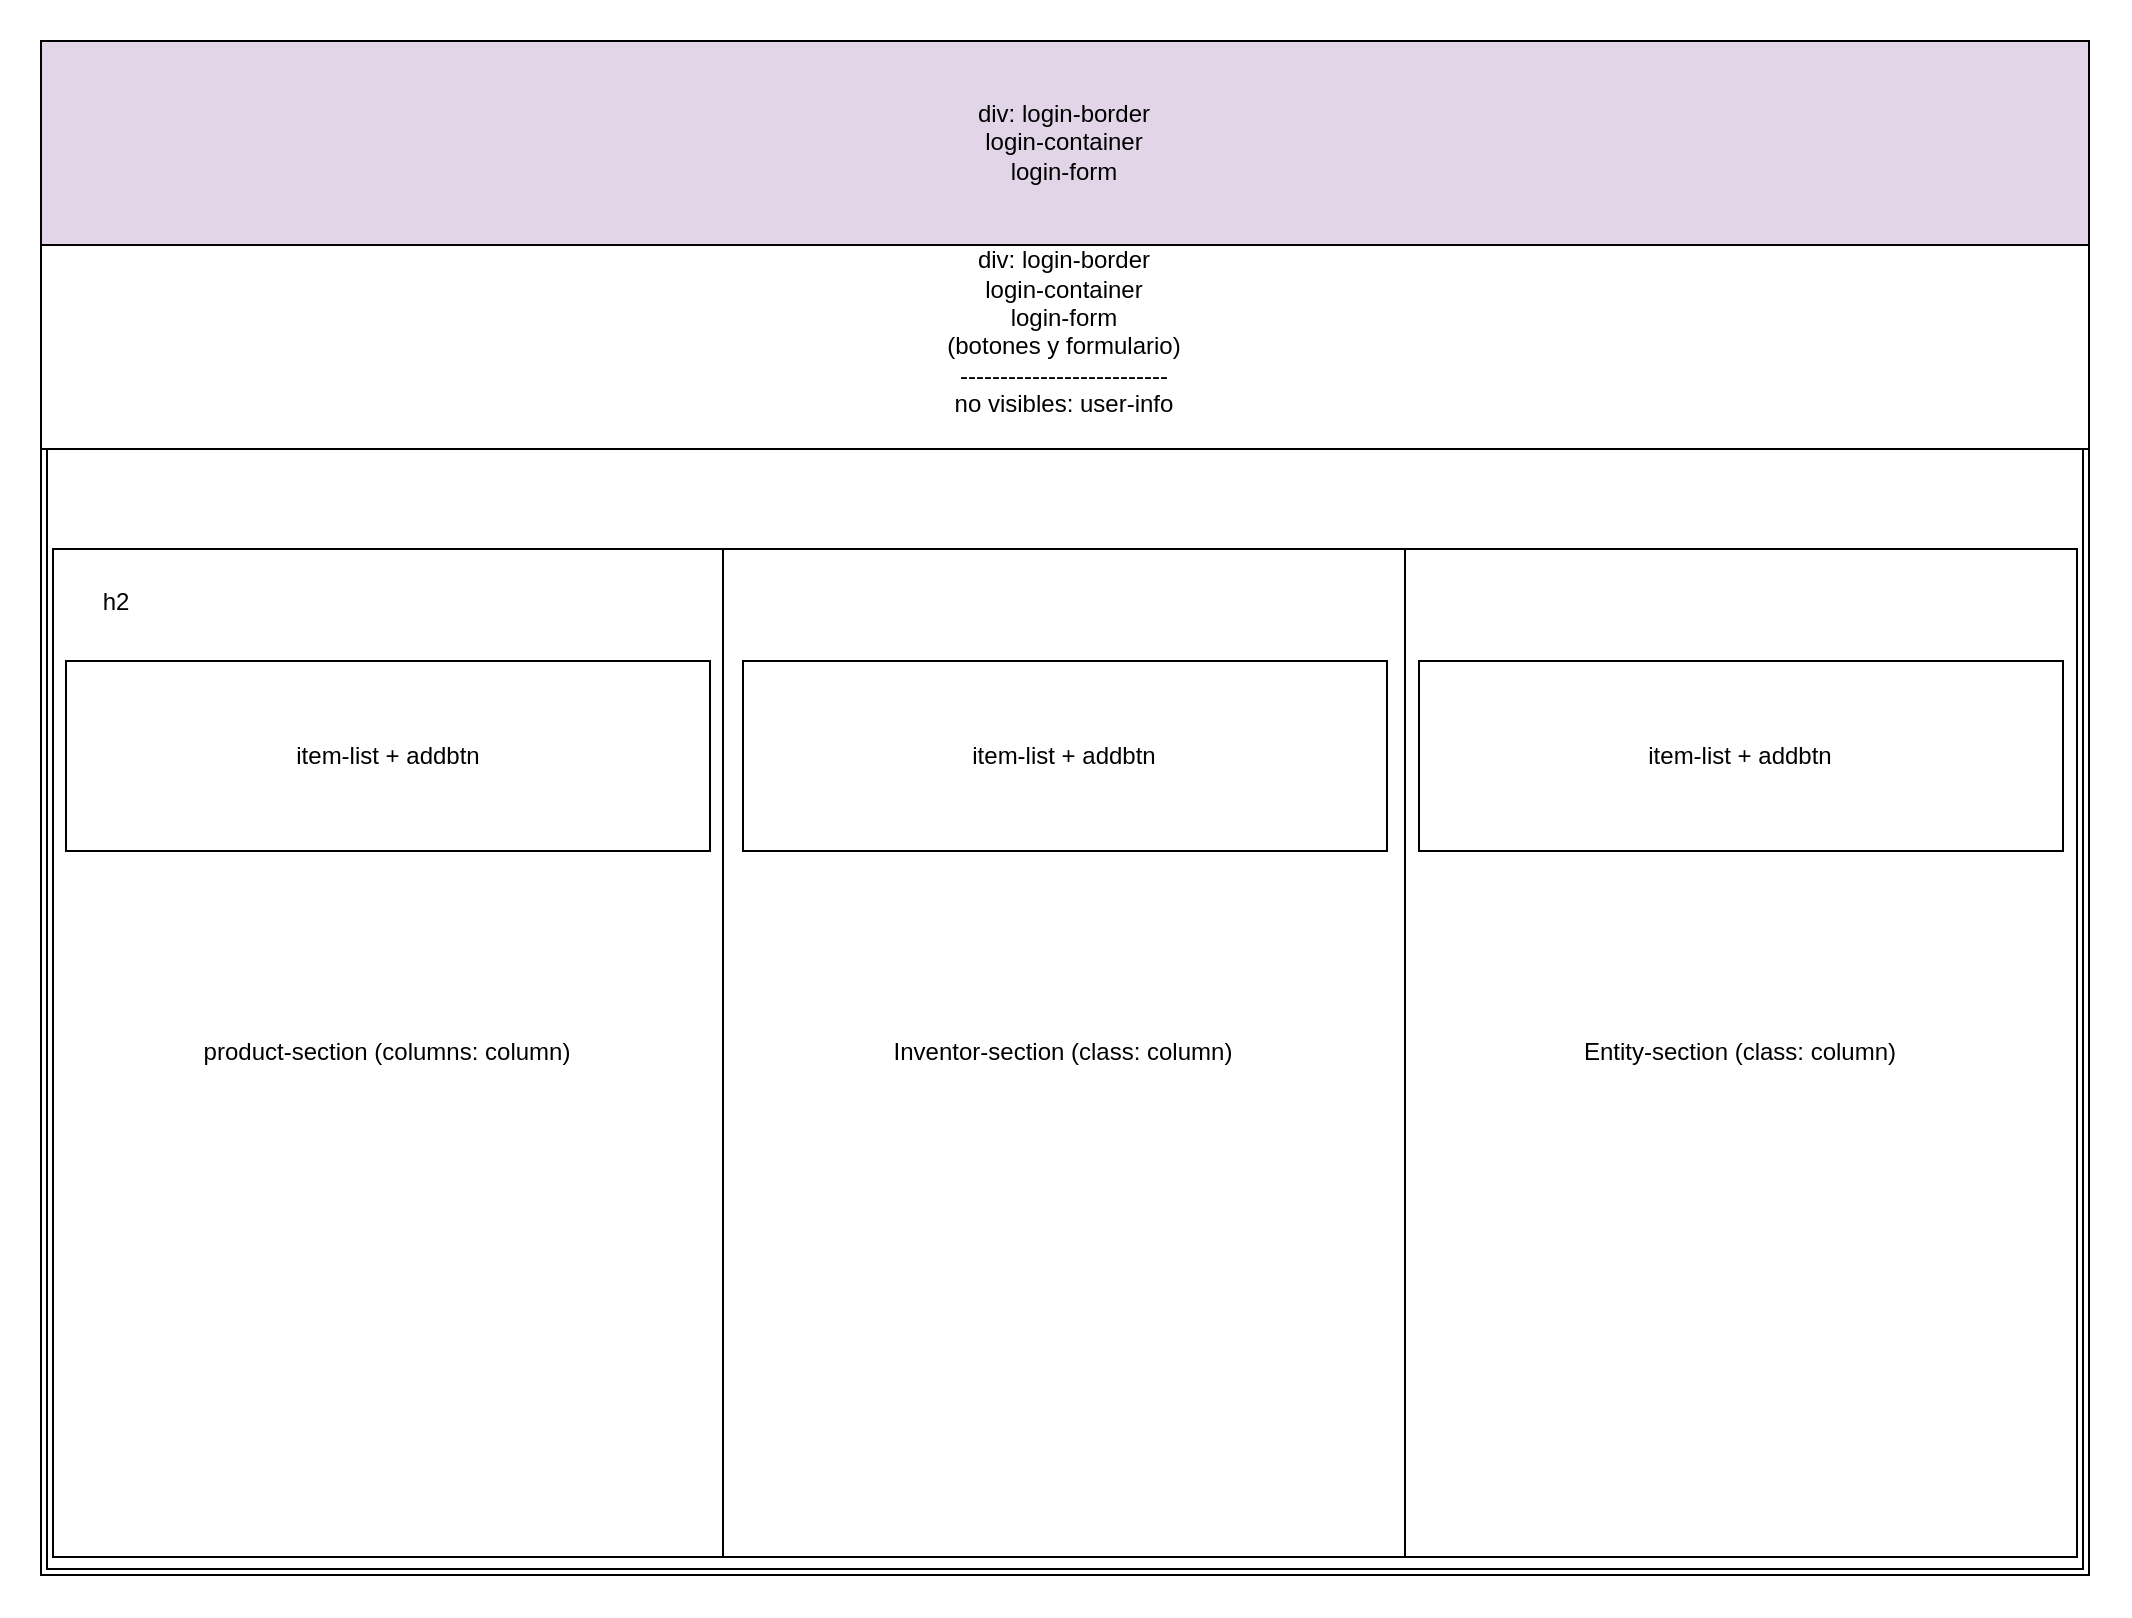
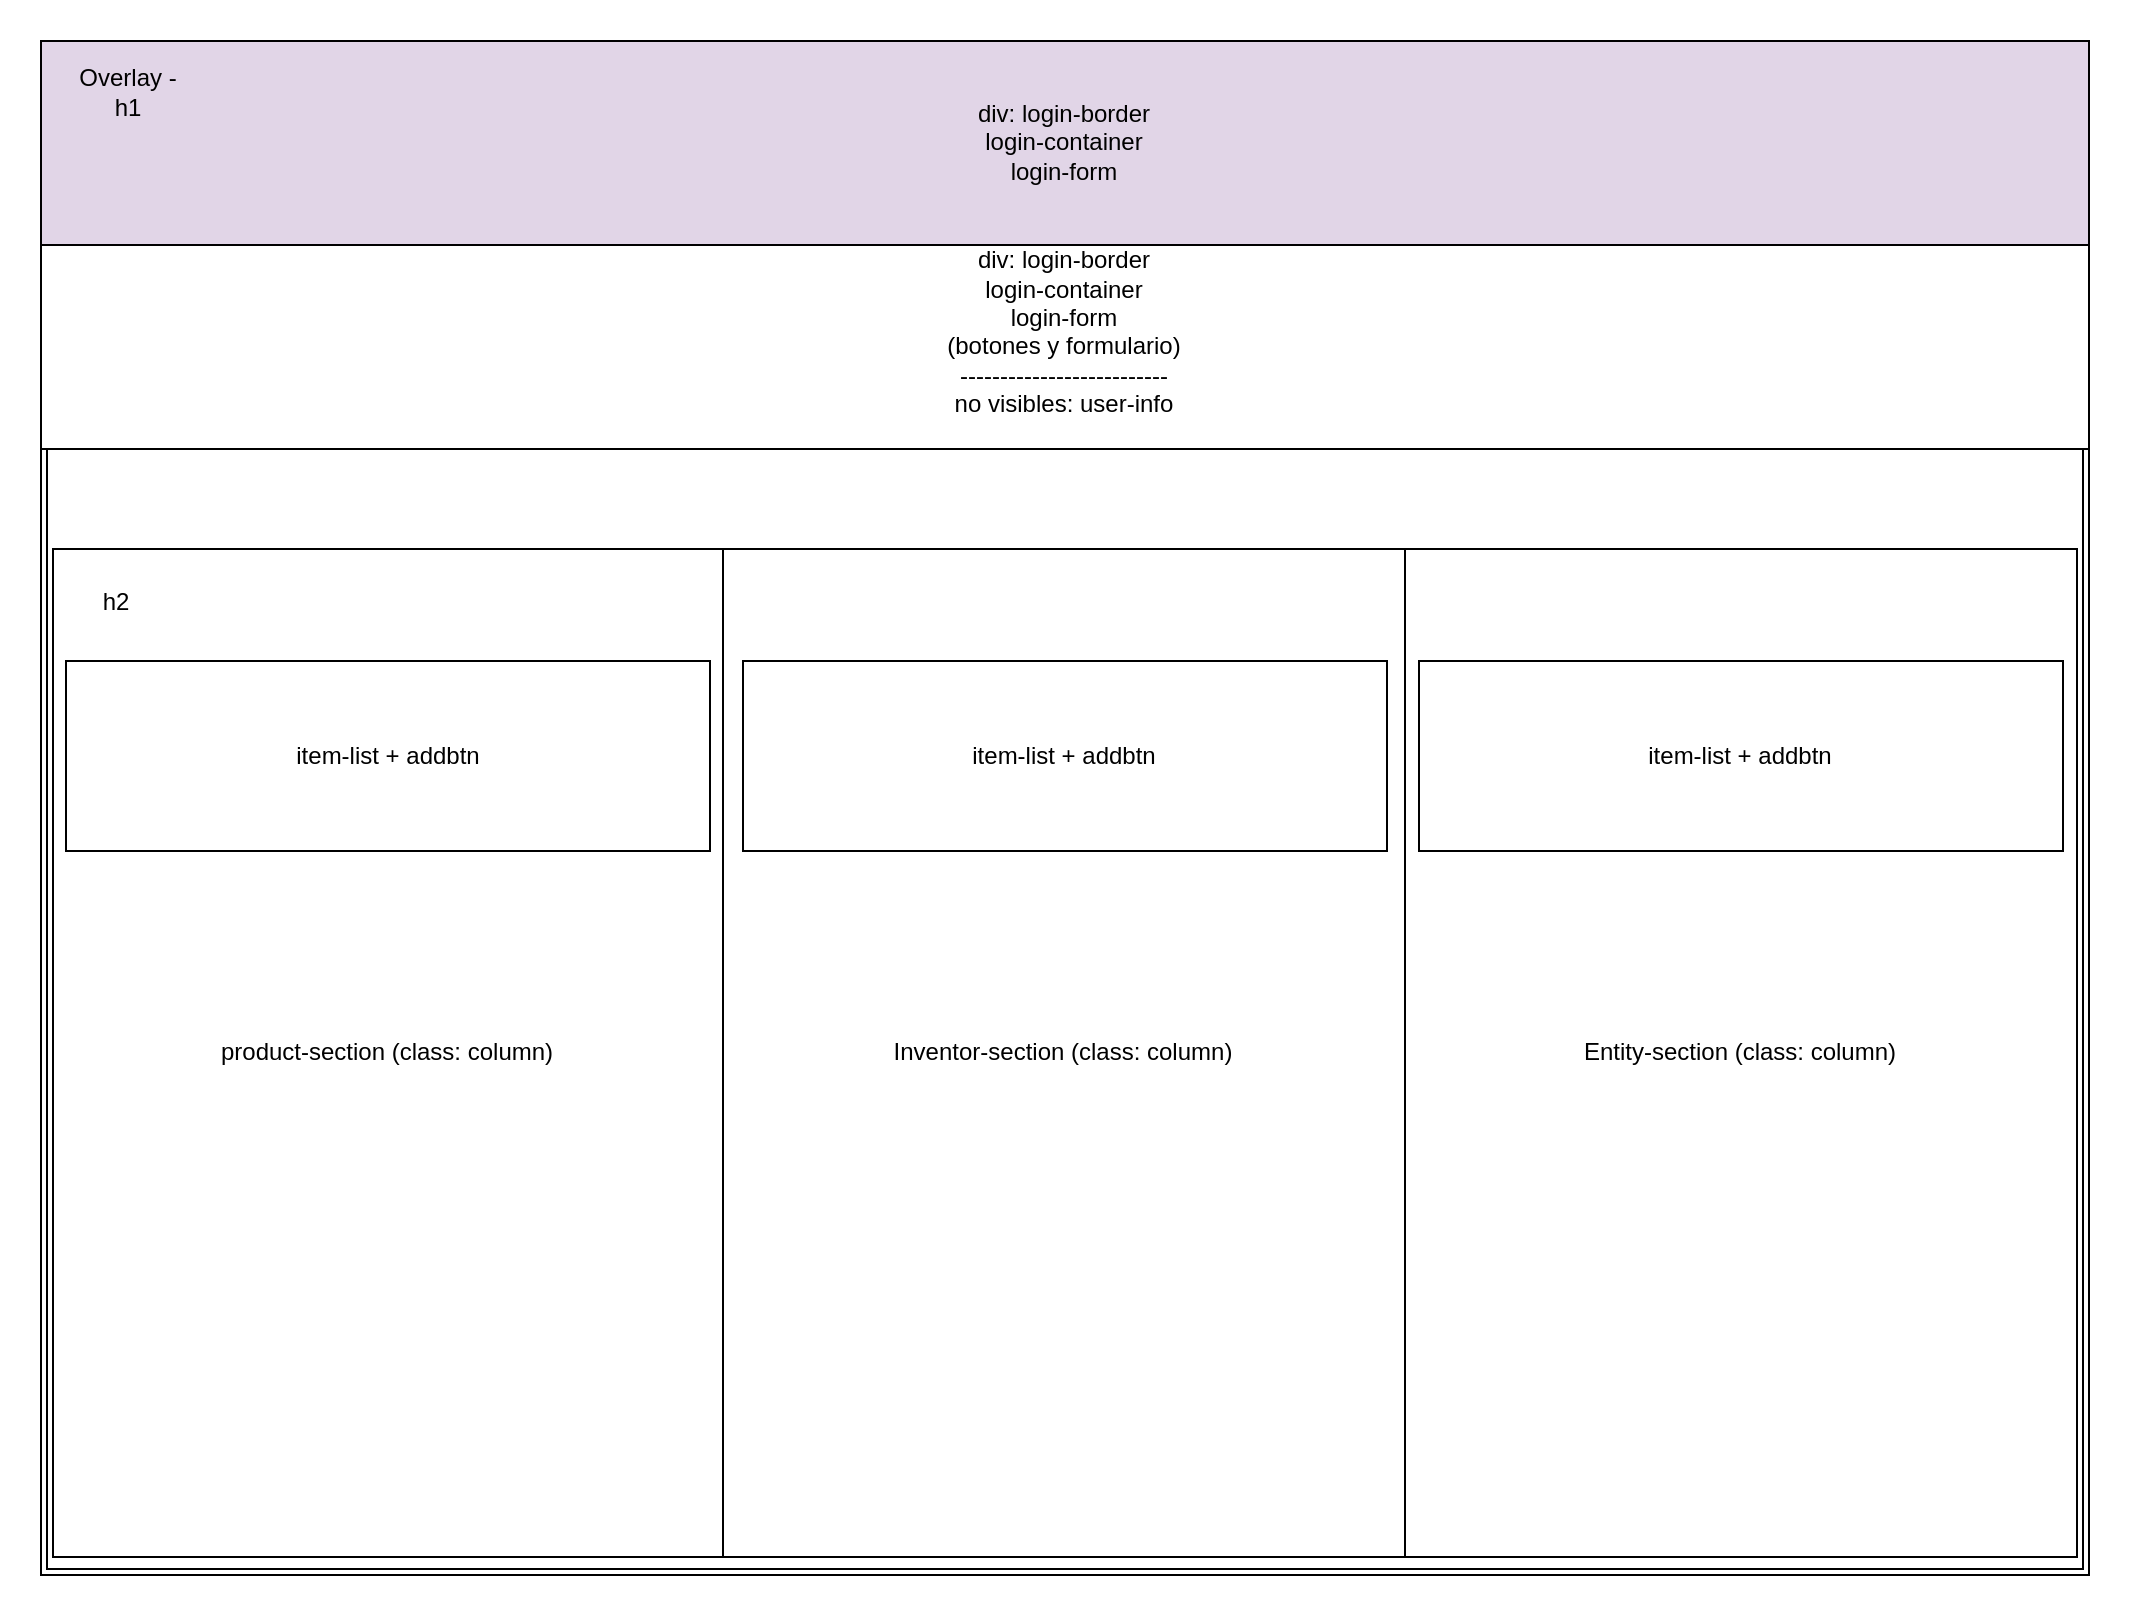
node "Overlay - h1": added
node "product-section (columns: column)": label "product-section (columns: column)" -> "product-section (class: column)"
